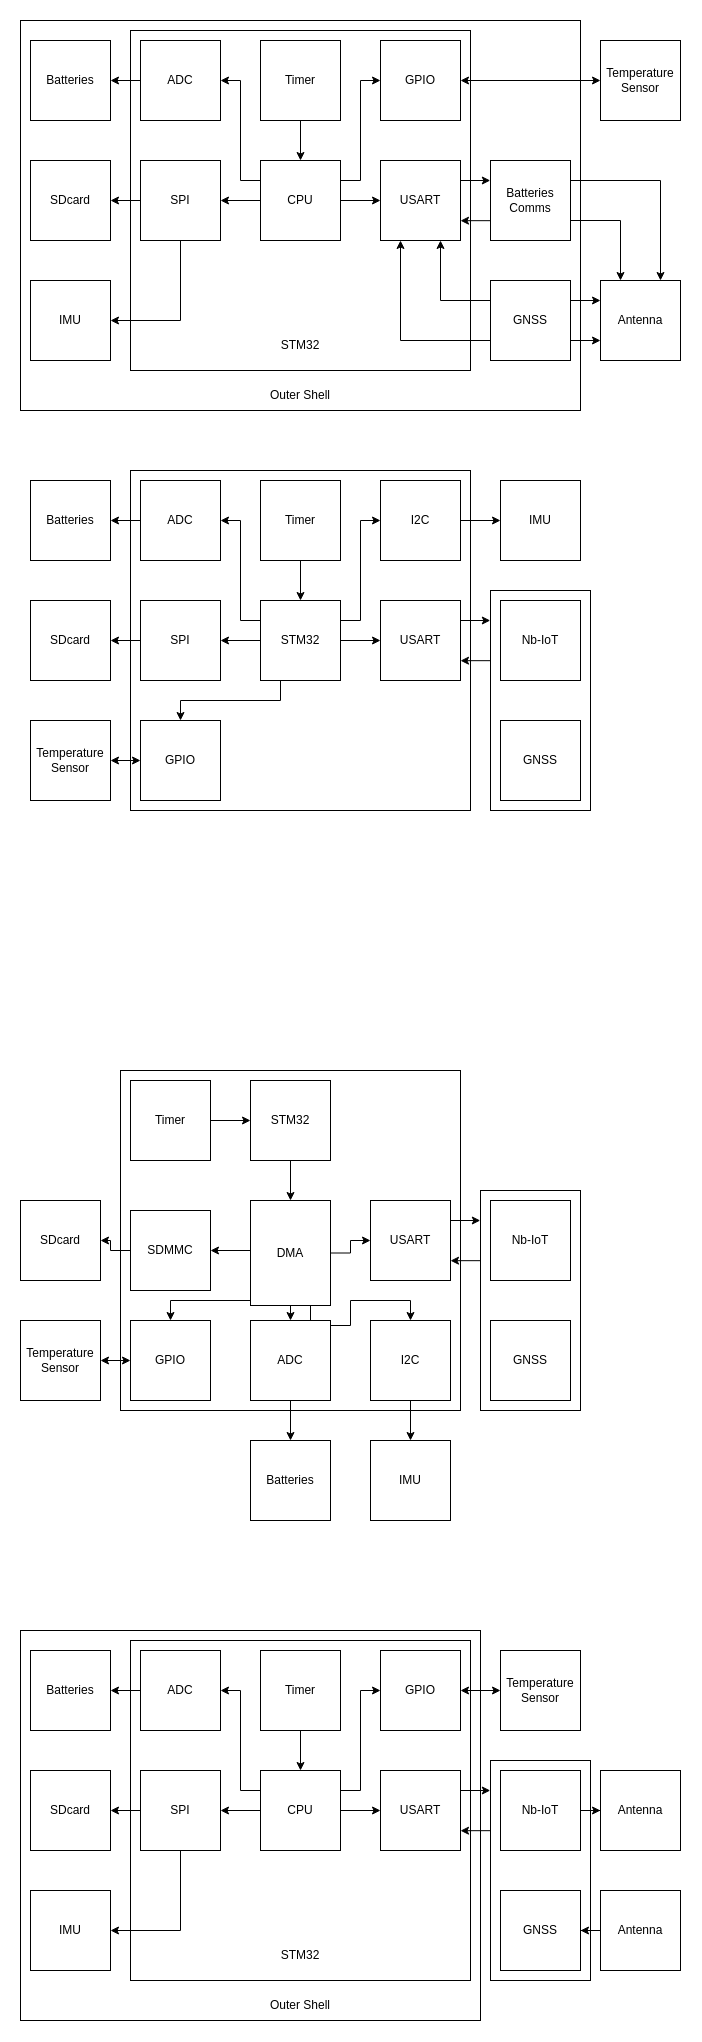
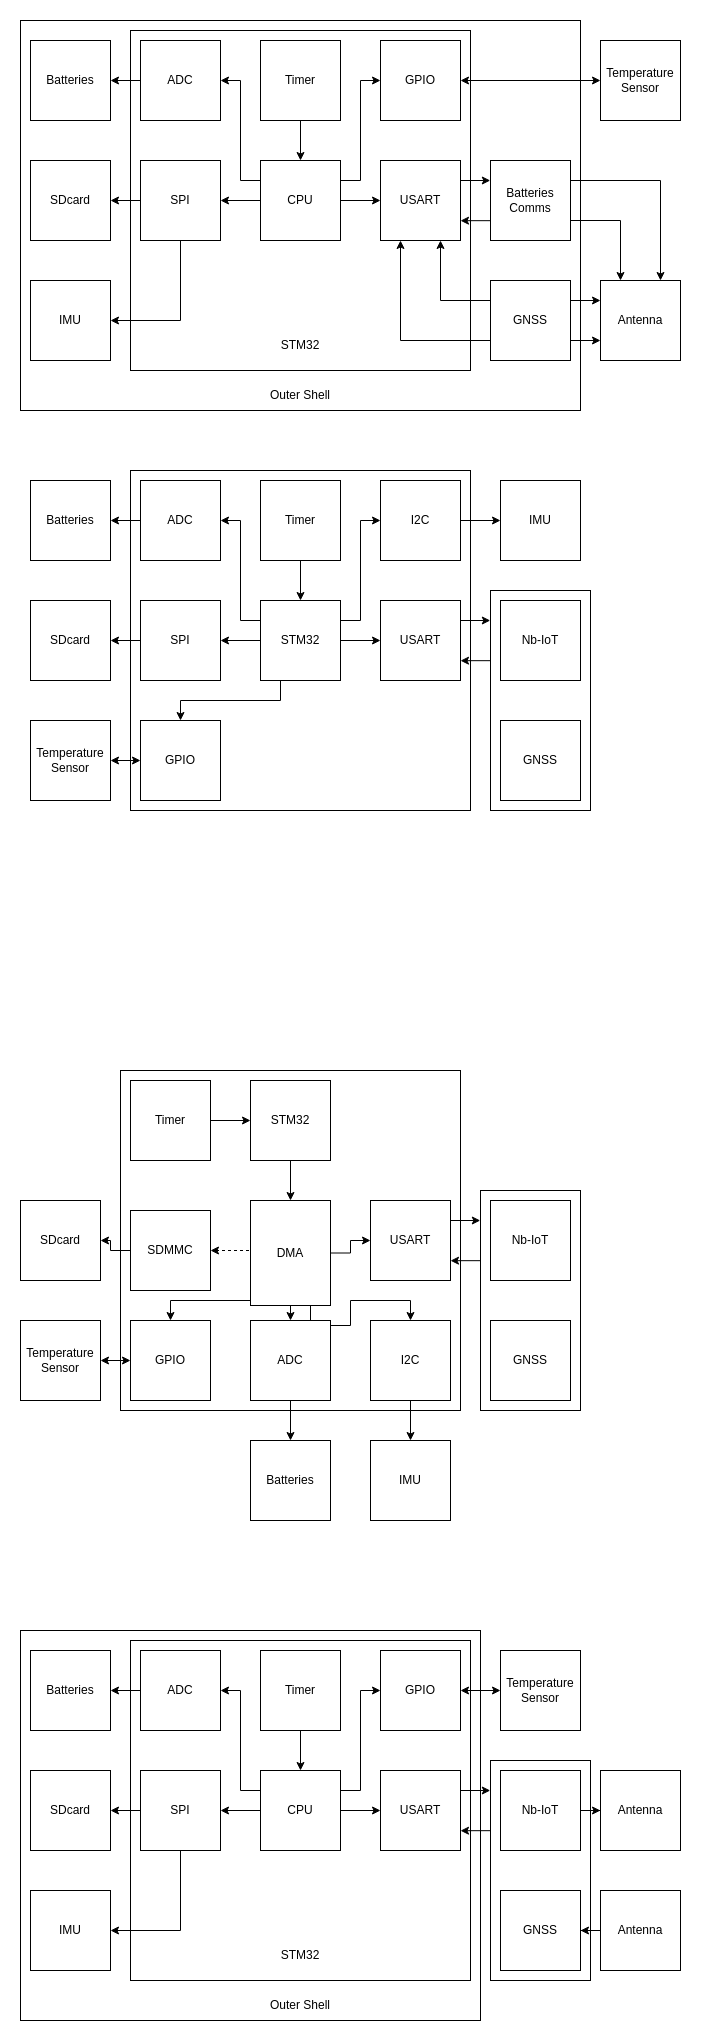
edge "DMA" -> "SDMMC": style solid -> dashed
